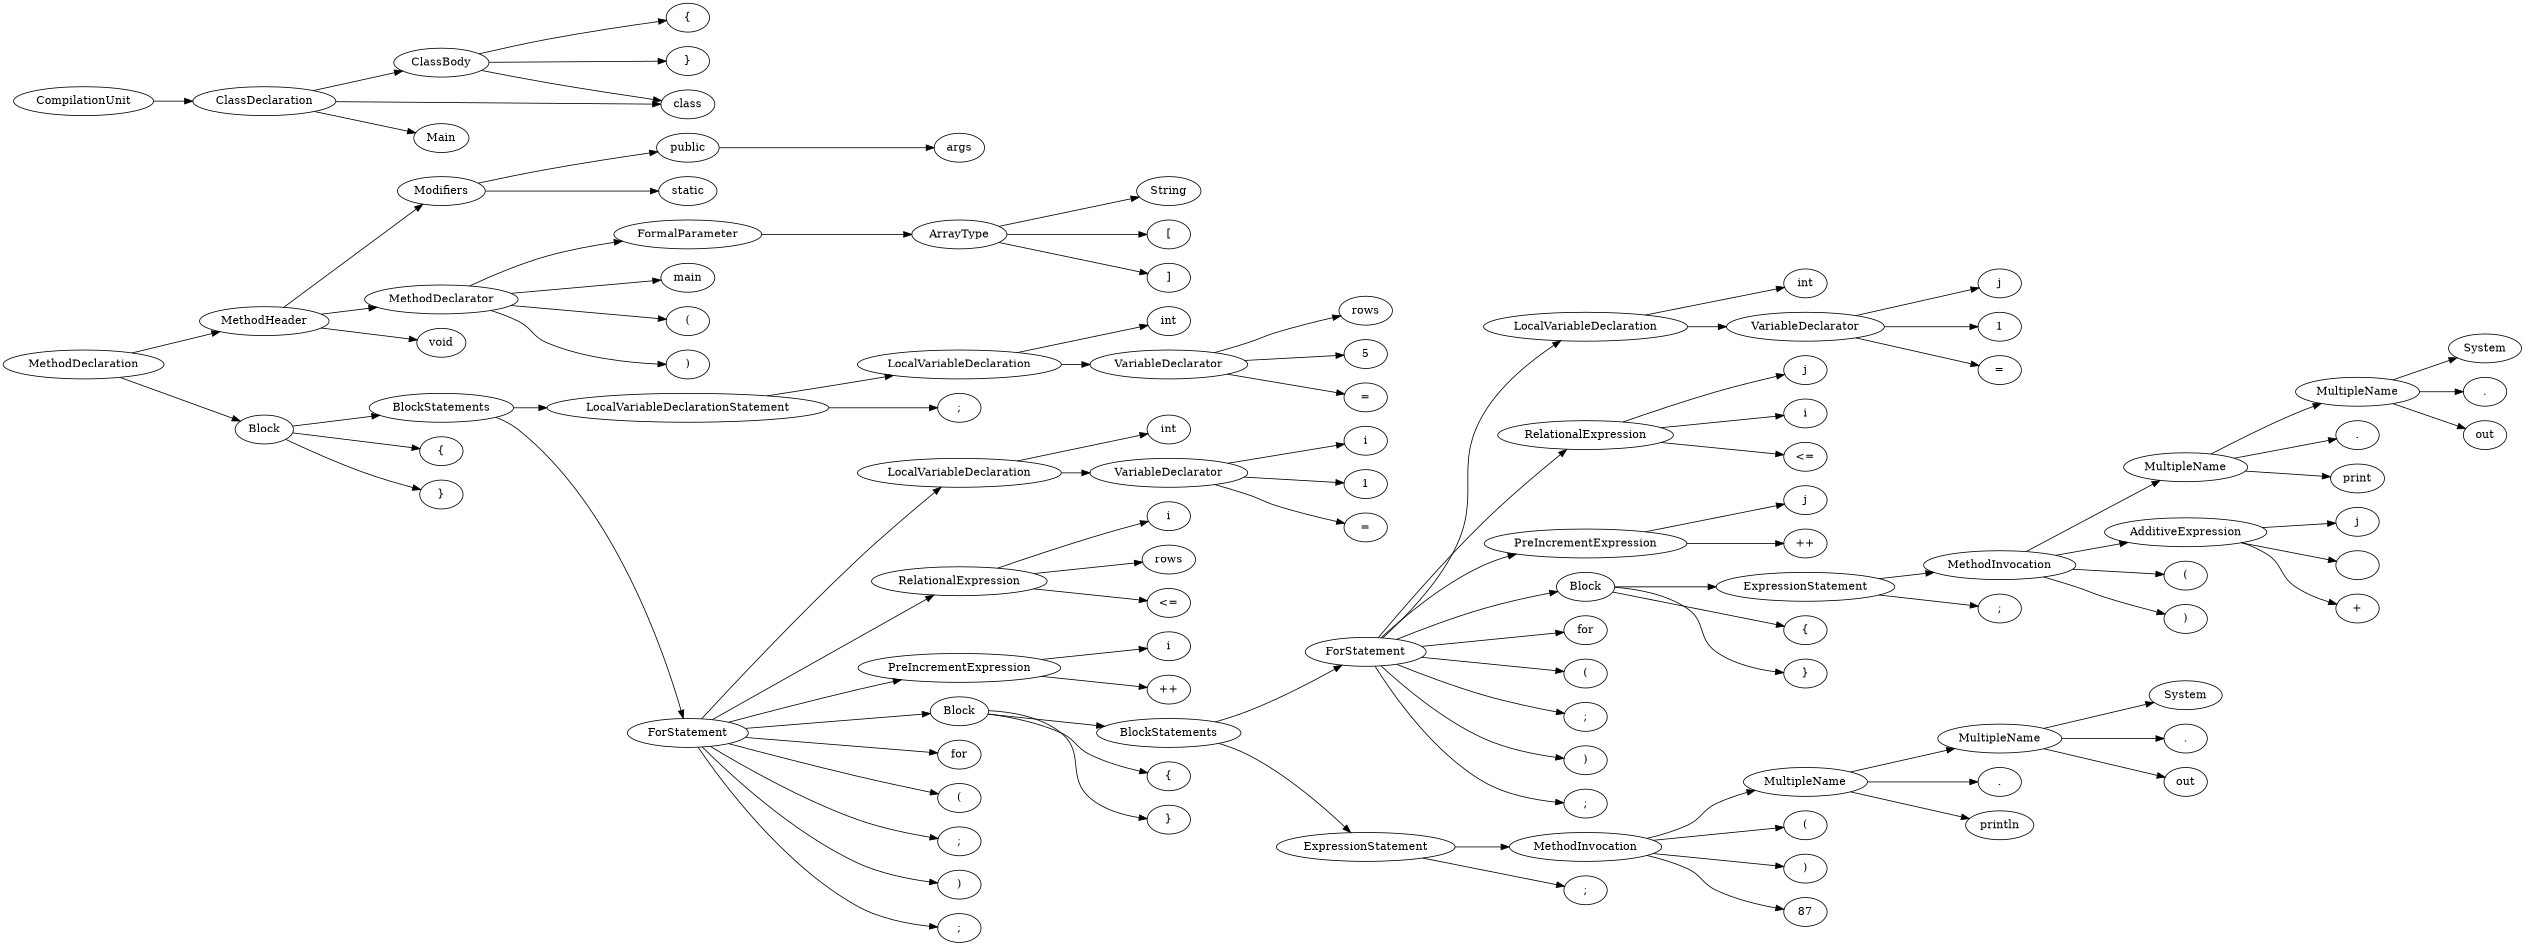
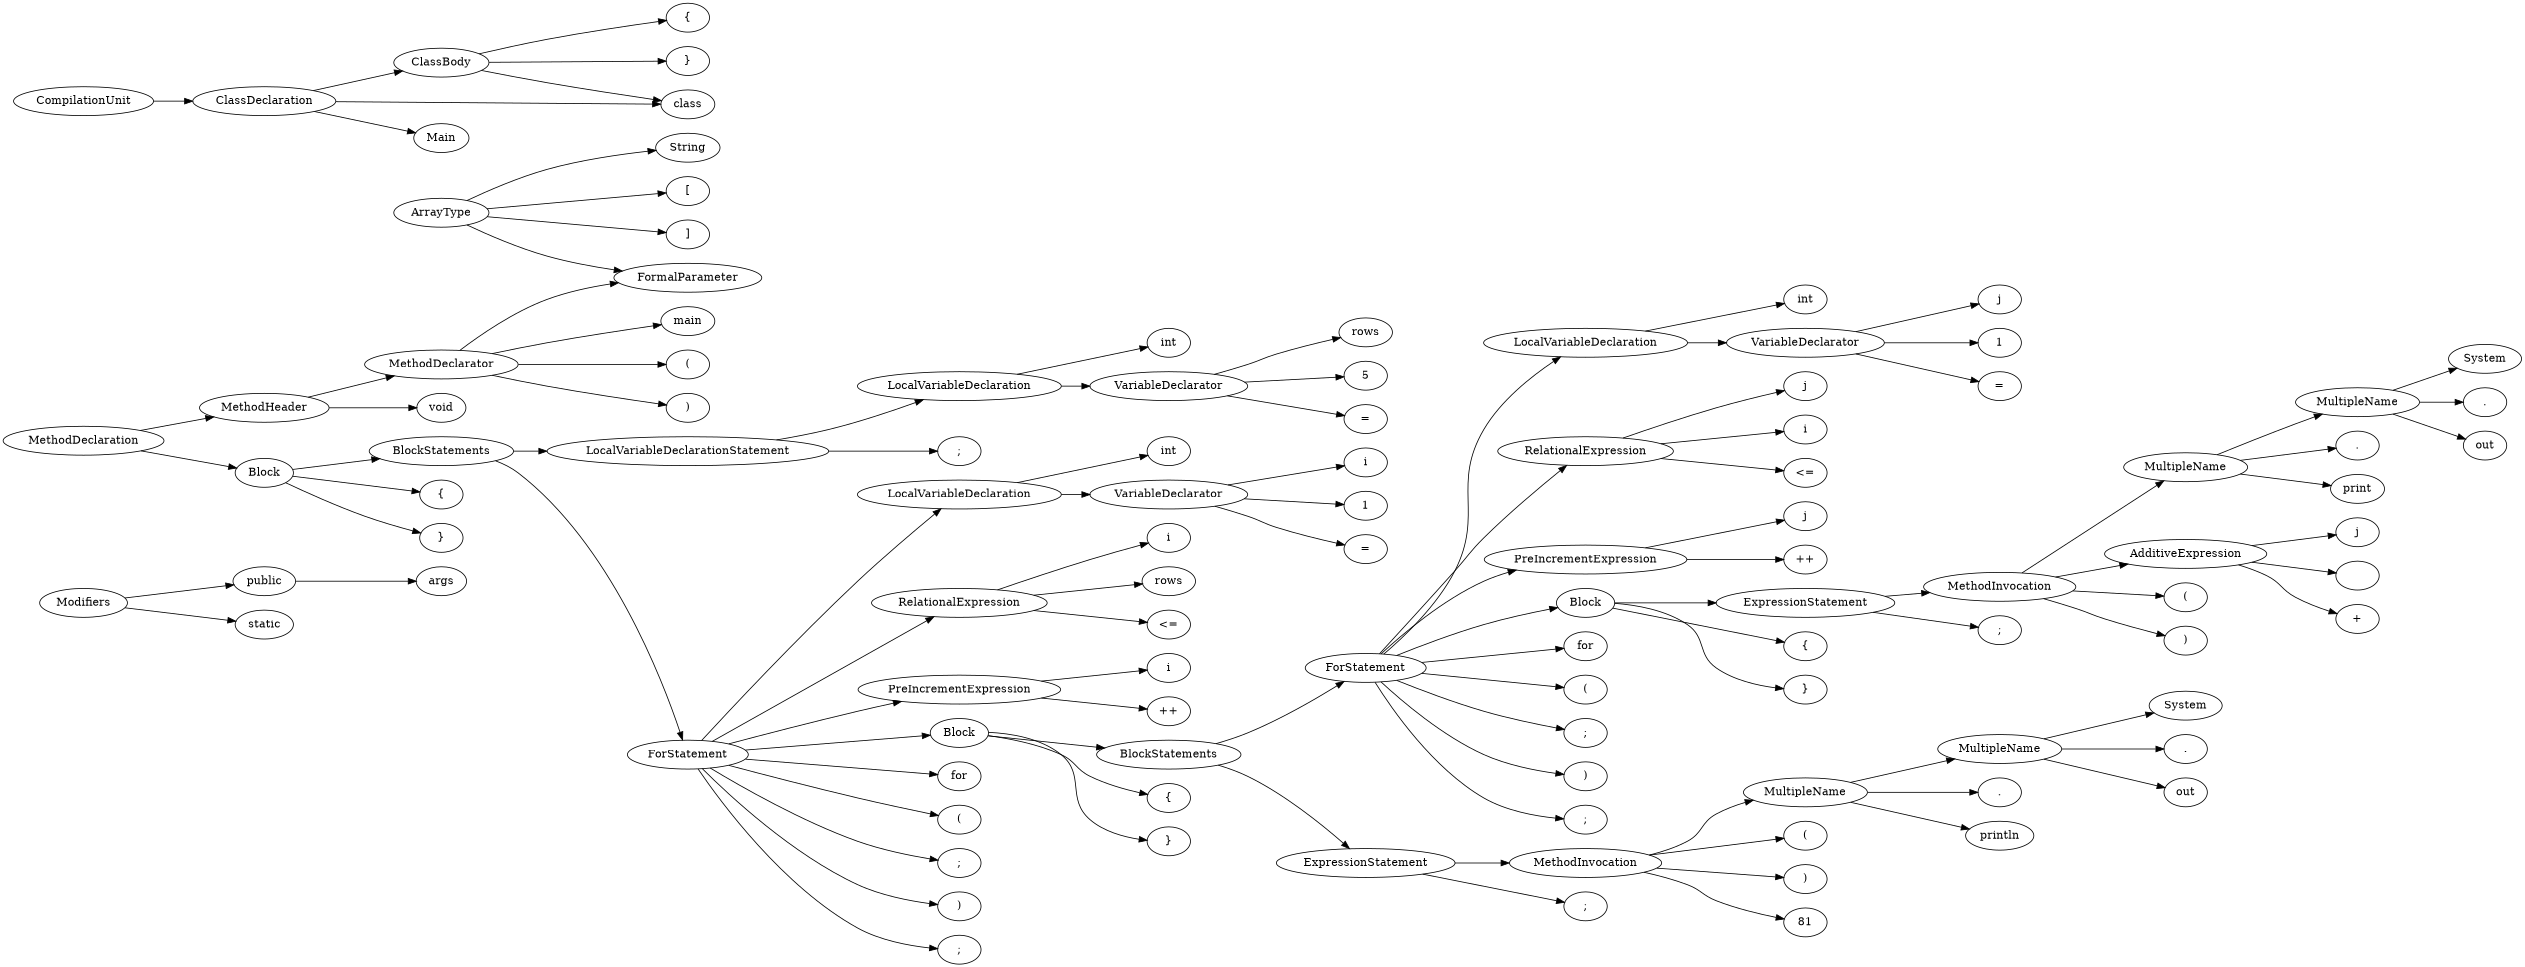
edge "FormalParameter" -> "ArrayType": reversed
edge "MethodHeader" -> "Modifiers": removed
node "87": label "87" -> "81"
